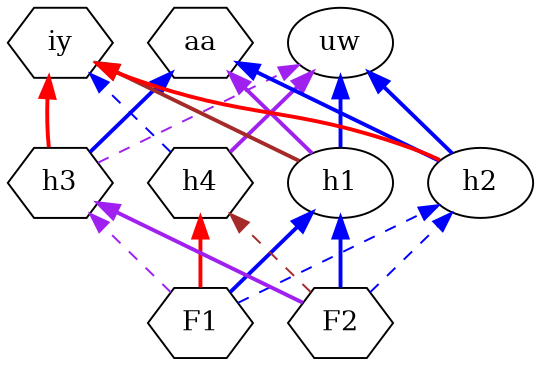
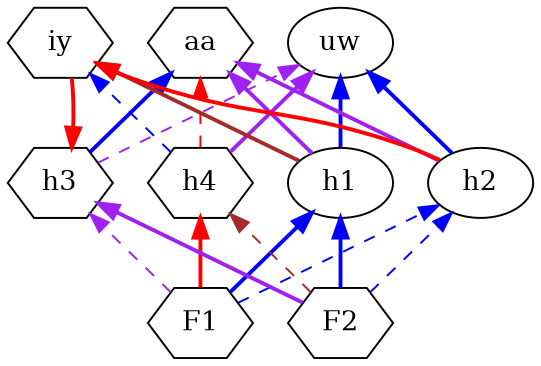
edge "h2" -> "aa": color blue -> purple
edge "h3" -> "iy": reversed
edge "h4" -> "aa": added
